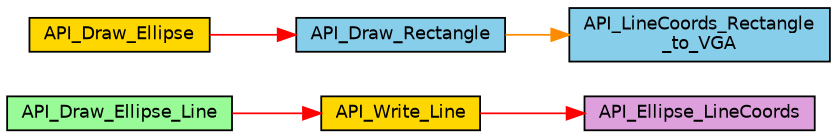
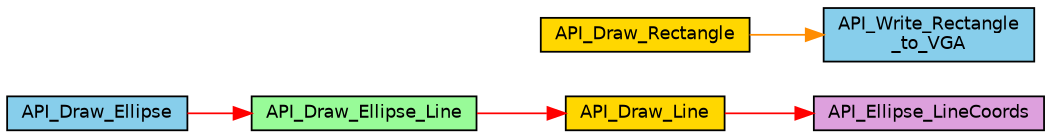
node "API_Draw_Ellipse": fillcolor gold -> skyblue
edge "API_Draw_Ellipse" -> "API_Draw_Rectangle": now "API_Draw_Ellipse" -> "API_Draw_Ellipse_Line"
node "API_Draw_Rectangle": fillcolor skyblue -> gold
node "API_LineCoords_Rectangle _to_VGA": label "API_LineCoords_Rectangle _to_VGA" -> "API_Write_Rectangle _to_VGA"
node "API_Write_Line": label "API_Write_Line" -> "API_Draw_Line"
